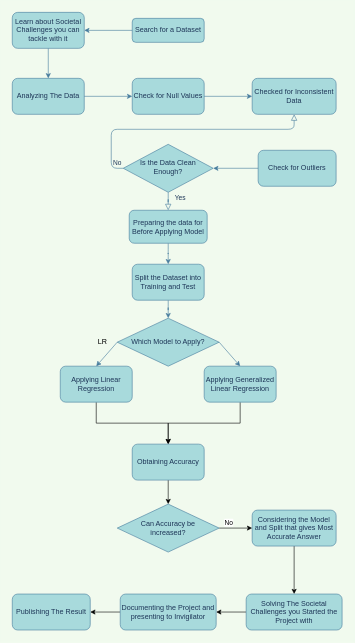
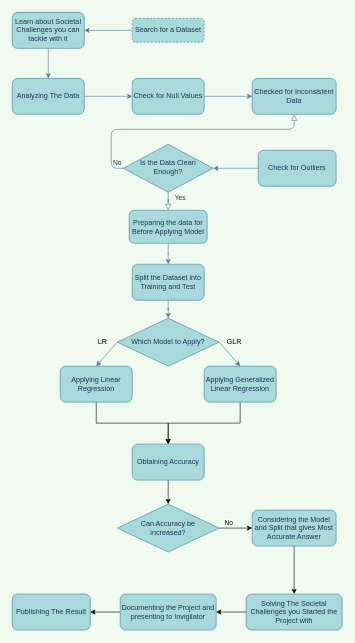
node "Search for a Dataset": style solid -> dashed
node "GLR": added
